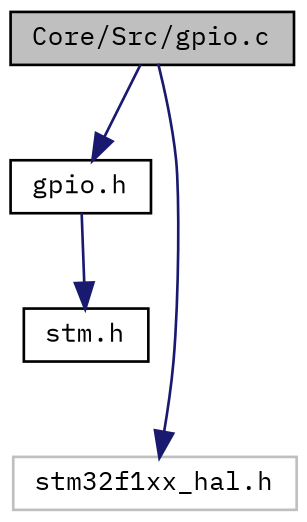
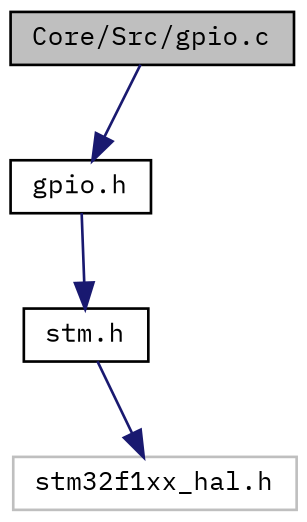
edge "Core/Src/gpio.c" -> "stm32f1xx_hal.h": now "stm.h" -> "stm32f1xx_hal.h"
